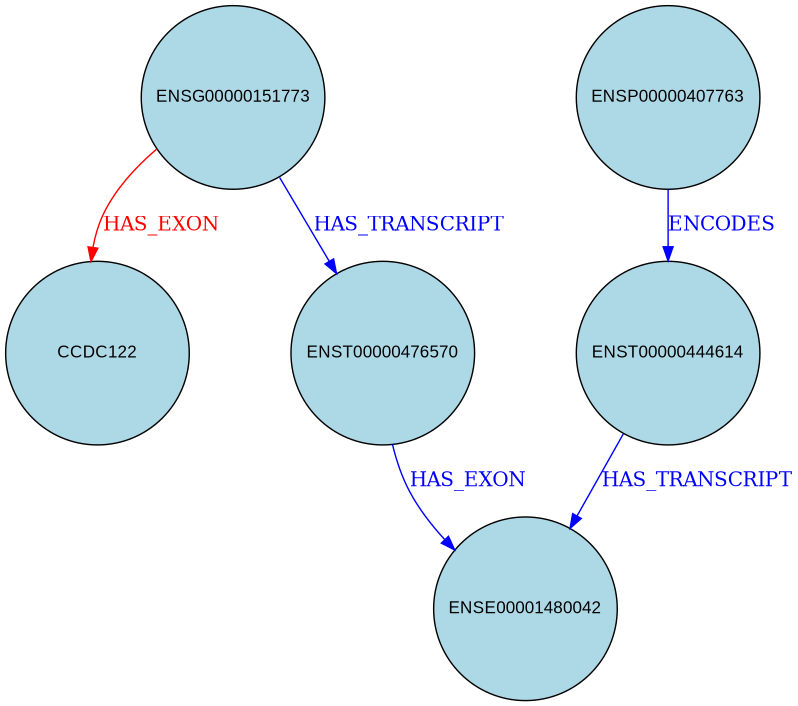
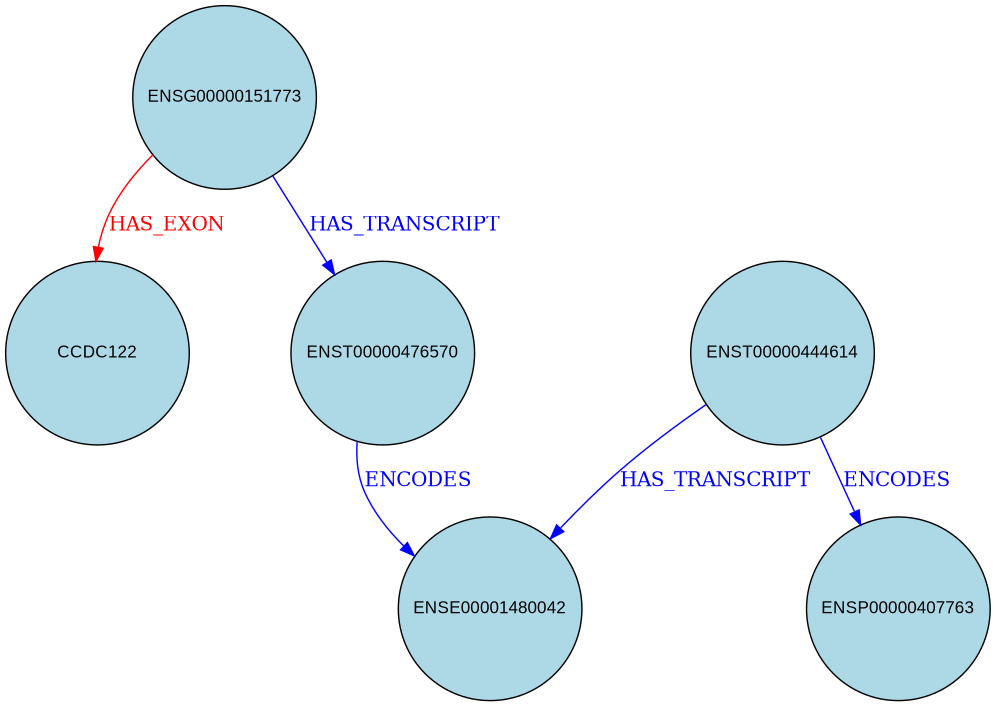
edge "ENSP00000407763" -> "ENST00000444614": reversed
edge "ENST00000476570" -> "ENSE00001480042": label "HAS_EXON" -> "ENCODES"
